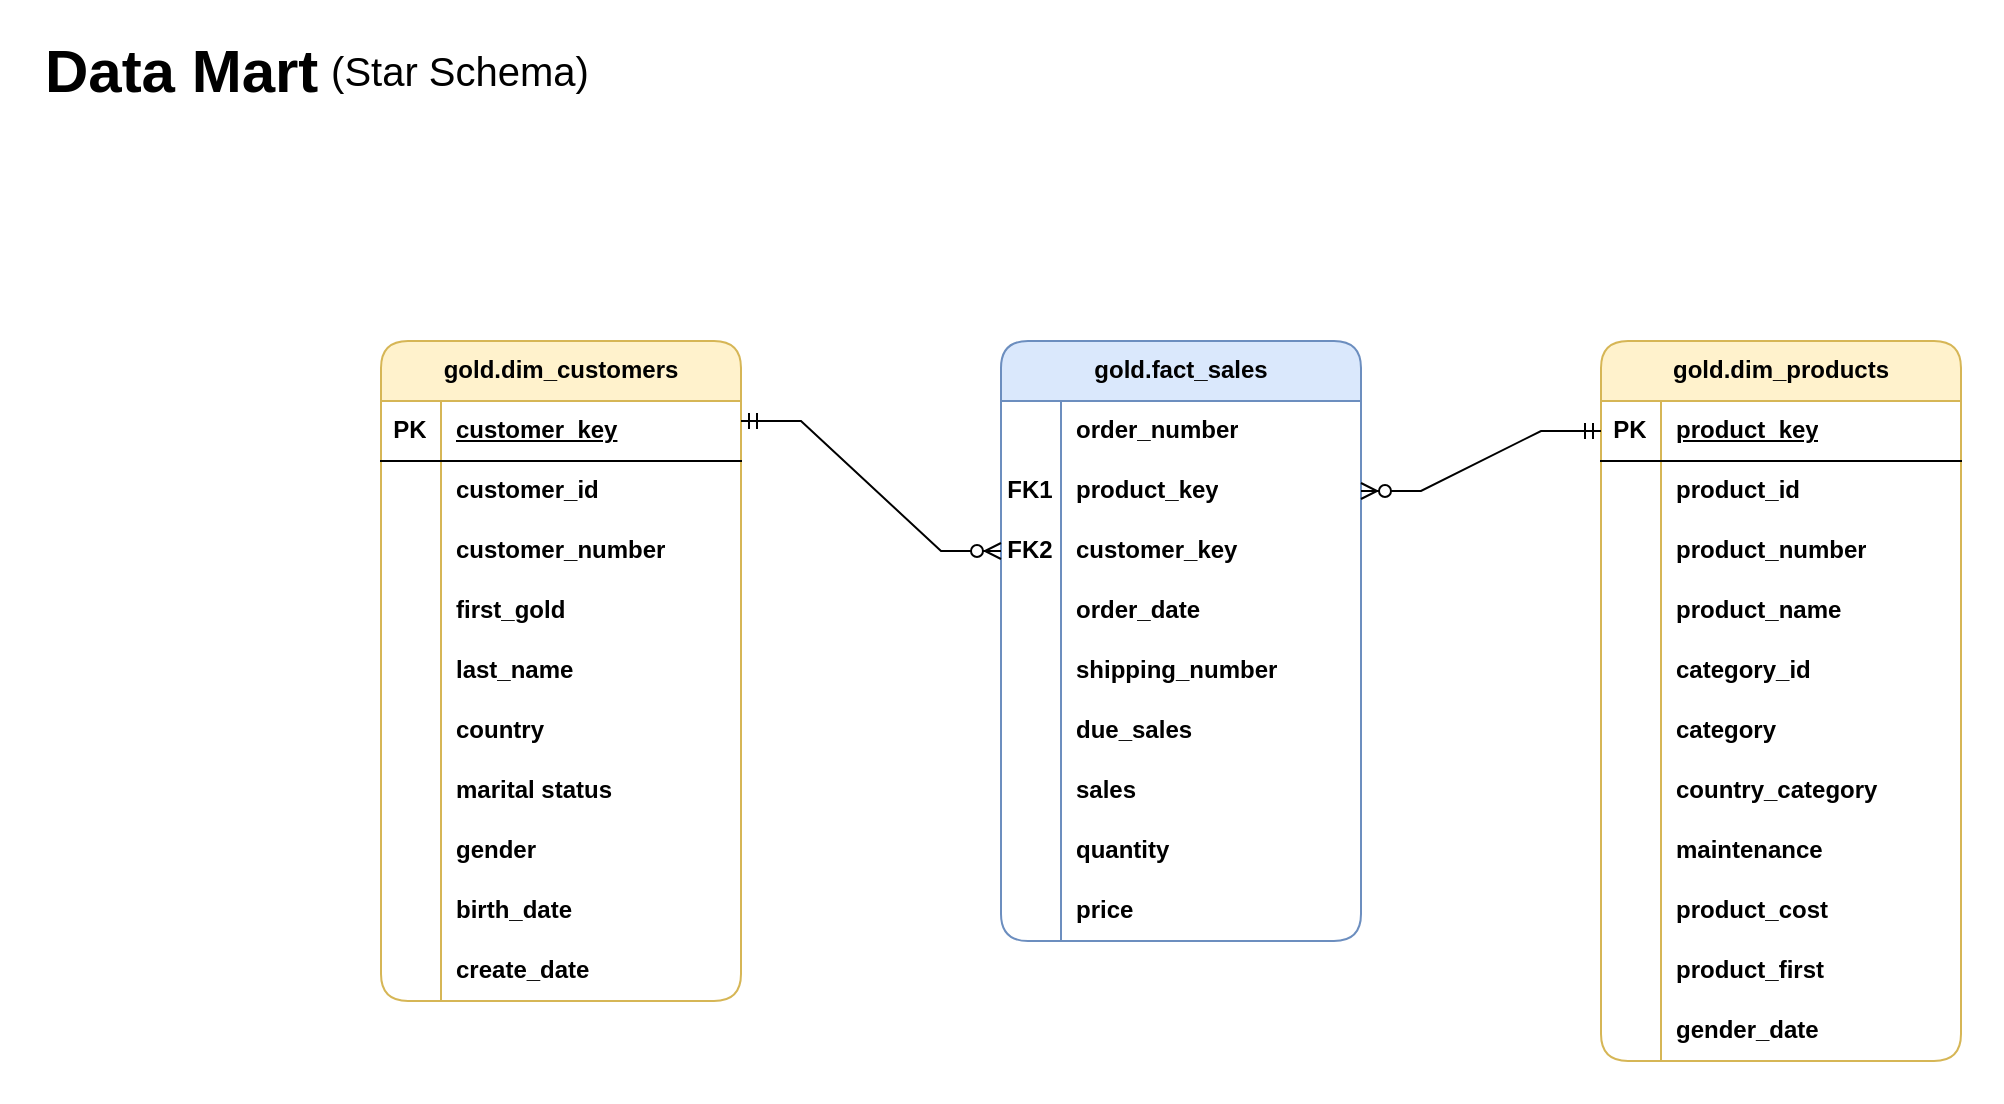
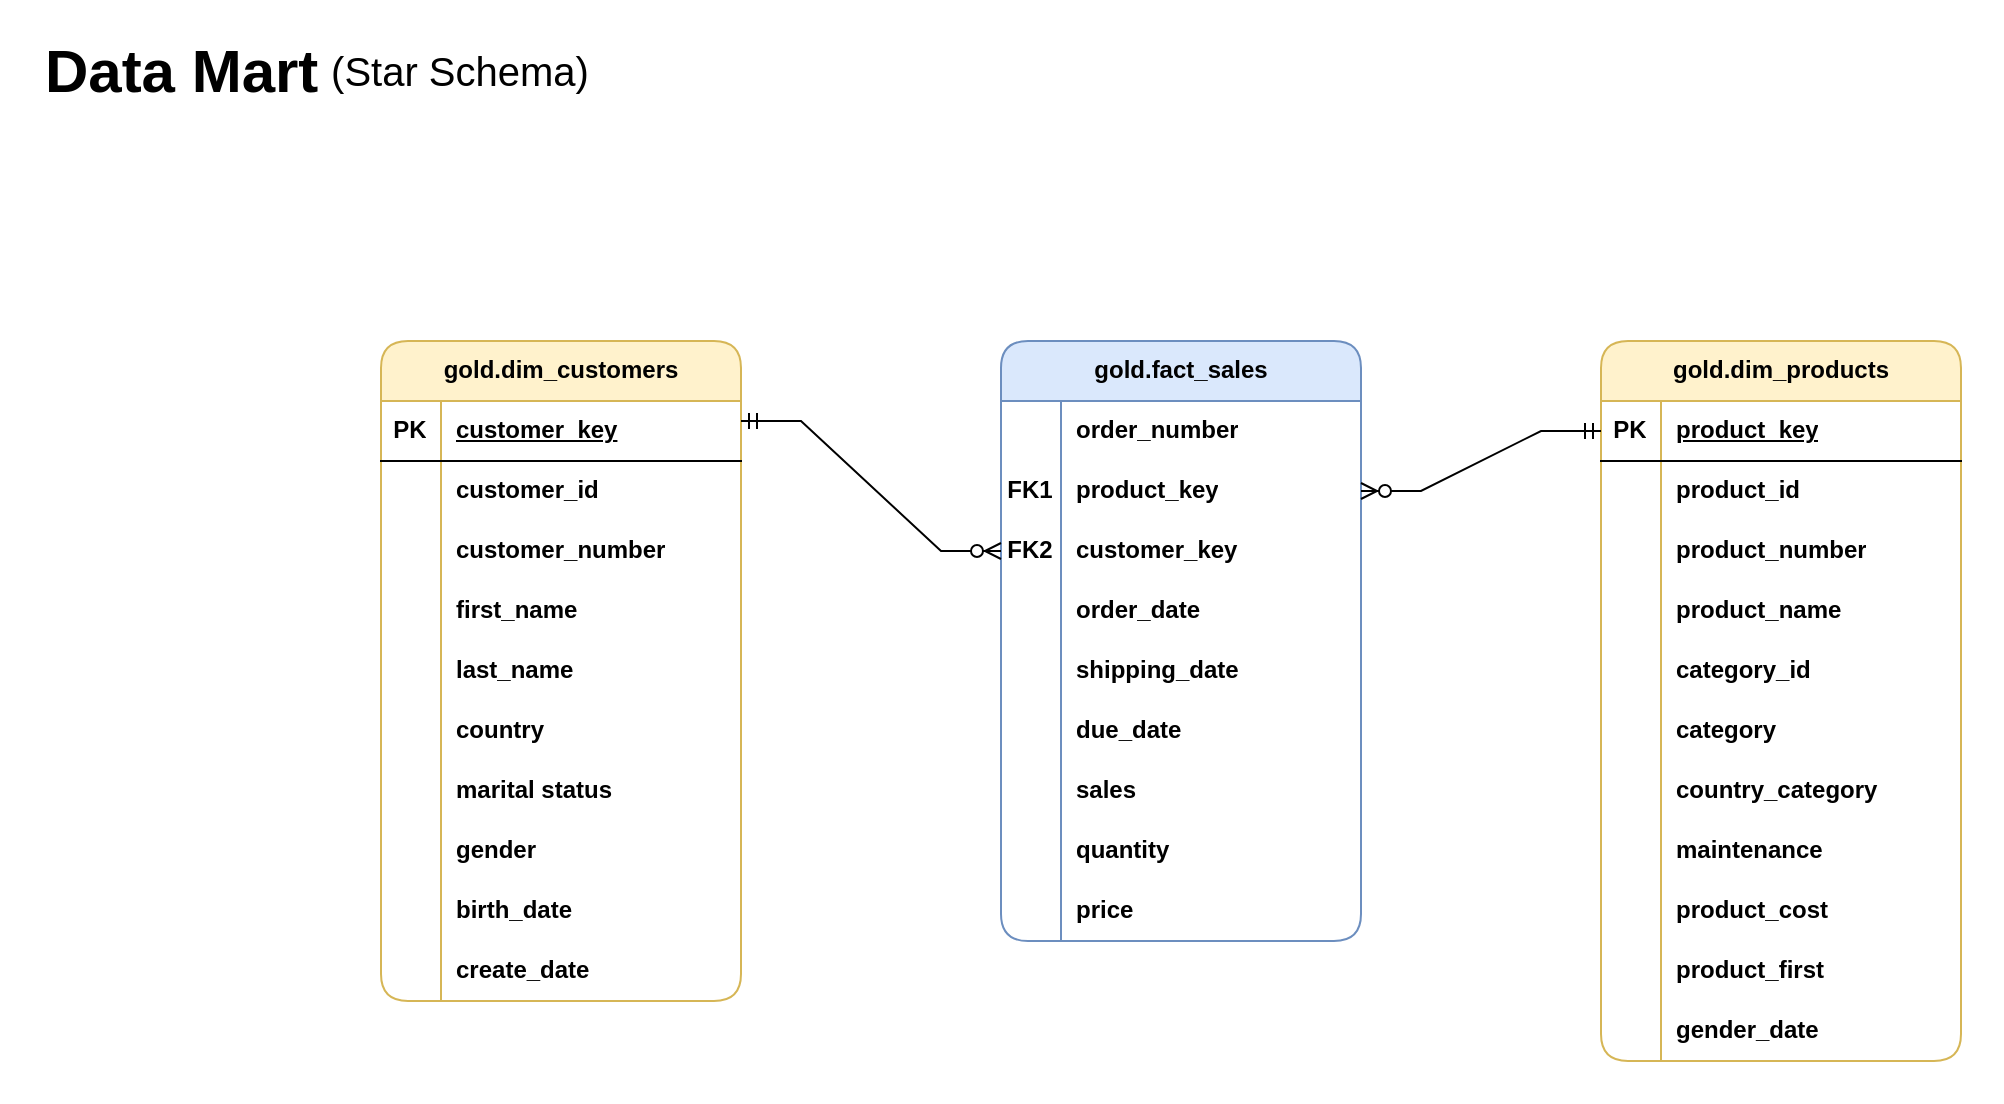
node "first_gold": label "first_gold" -> "first_name"
node "shipping_number": label "shipping_number" -> "shipping_date"
node "due_sales": label "due_sales" -> "due_date"
